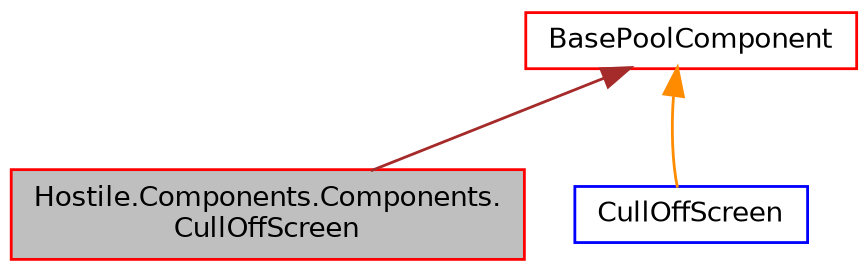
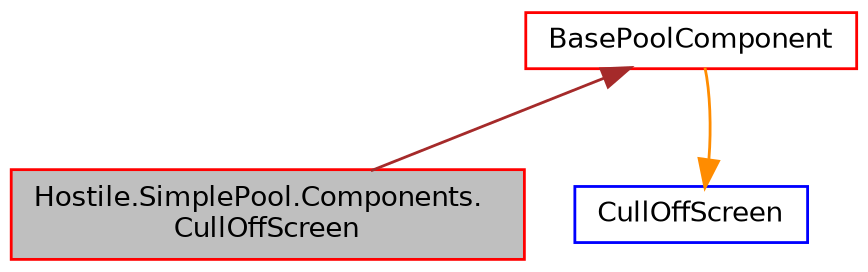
edge "CullOffScreen" -> "BasePoolComponent": reversed
node "Hostile.Components.Components. CullOffScreen": label "Hostile.Components.Components. CullOffScreen" -> "Hostile.SimplePool.Components. CullOffScreen"
